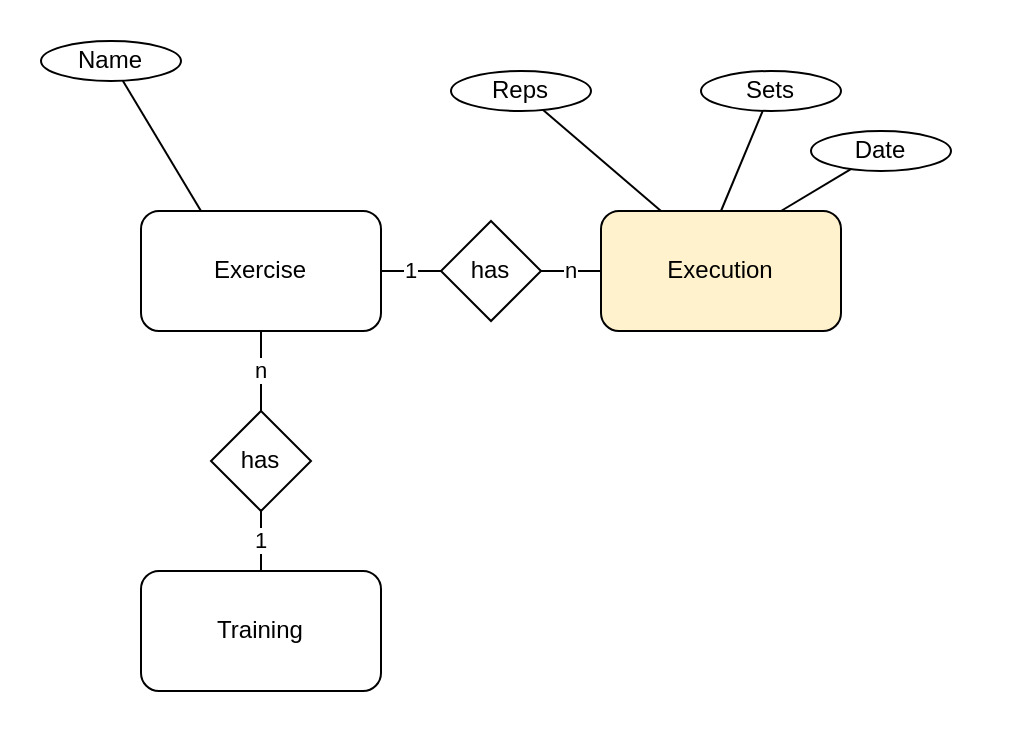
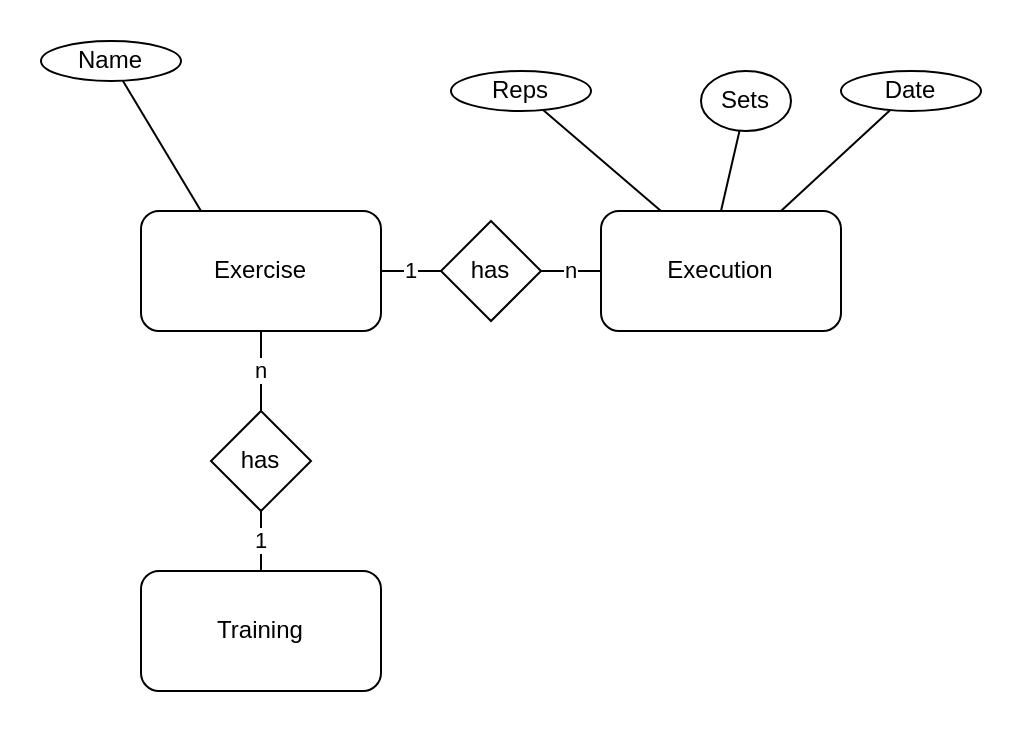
node "Sets": size 140x40 -> 90x60
node "Date": moved (881, 151) -> (911, 91)
node "Execution": fillcolor #fff2cc -> #ffffff
